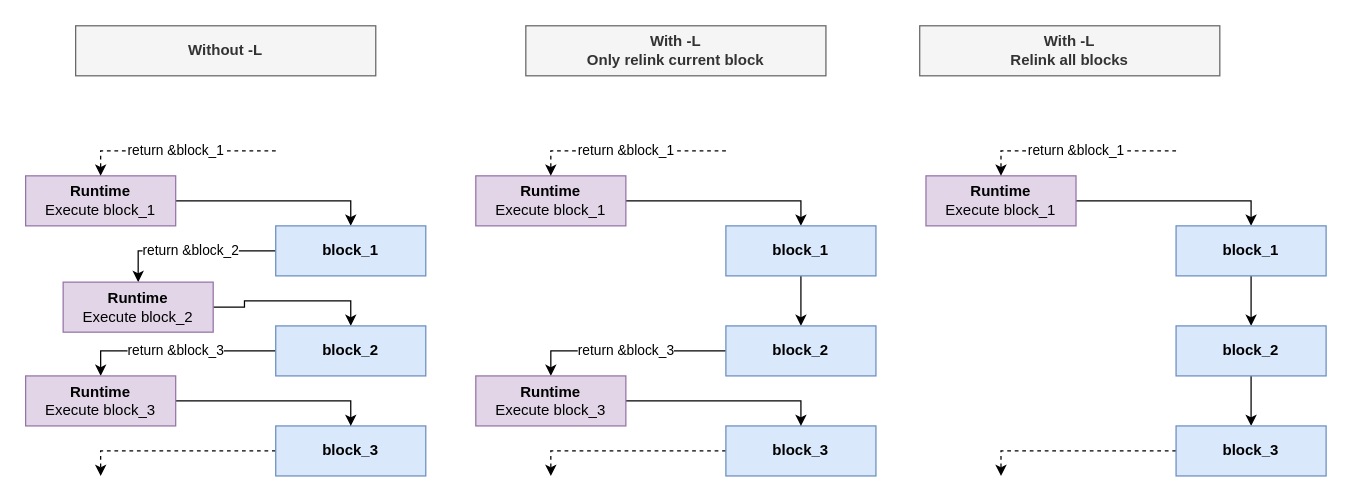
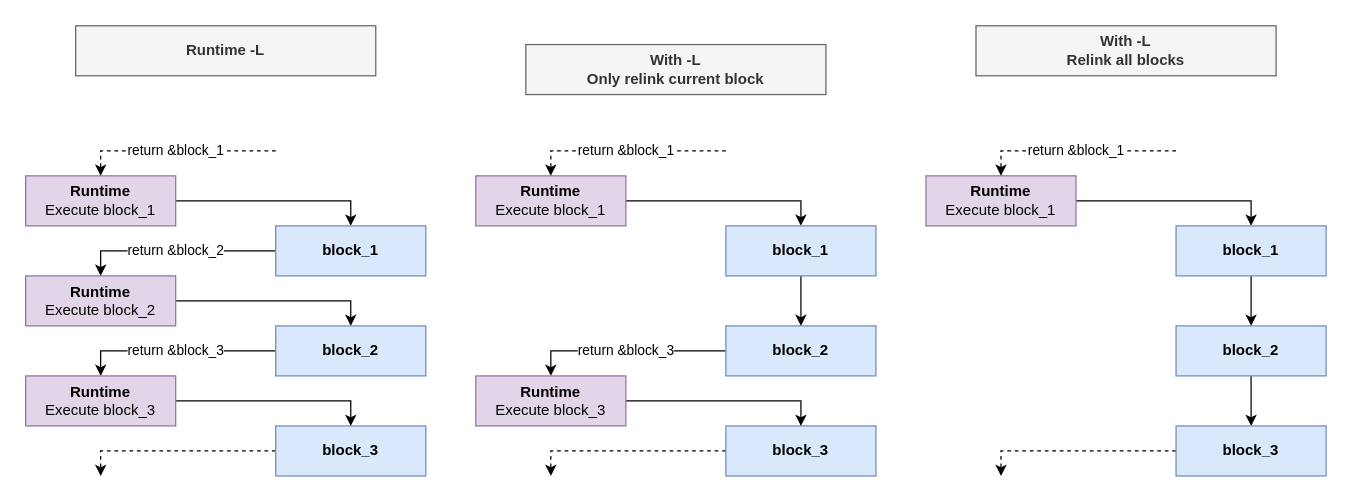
node "Without -L": label "Without -L" -> "Runtime -L"
node "With -L Only relink current block": moved (676, 51) -> (676, 69)
node "With -L Relink all blocks": moved (1069, 51) -> (1126, 51)
node "Runtime Execute block_2": moved (138, 307) -> (101, 301)
